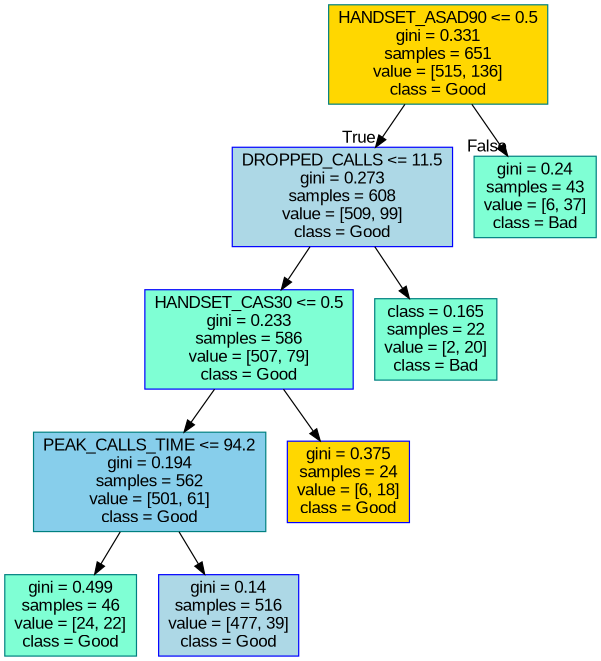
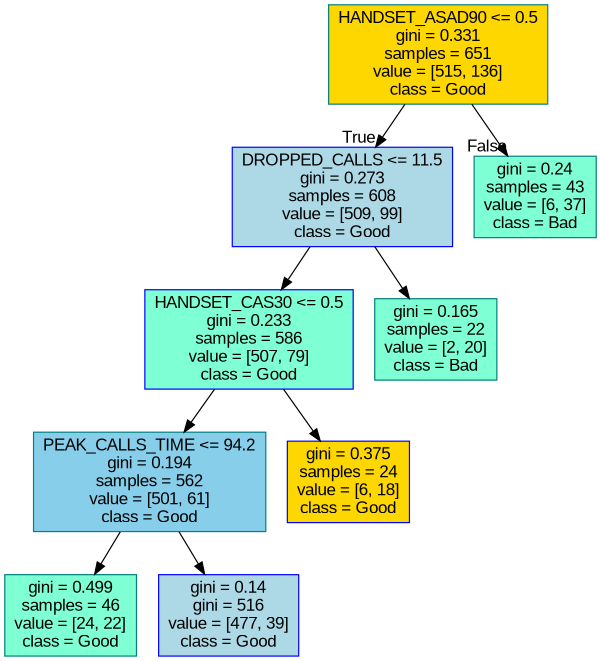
node "class = 0.165 samples = 22 value = [2, 20] class = Bad": label "class = 0.165 samples = 22 value = [2, 20] class = Bad" -> "gini = 0.165 samples = 22 value = [2, 20] class = Bad"
node "gini = 0.14 samples = 516 value = [477, 39] class = Good": label "gini = 0.14 samples = 516 value = [477, 39] class = Good" -> "gini = 0.14 gini = 516 value = [477, 39] class = Good"
